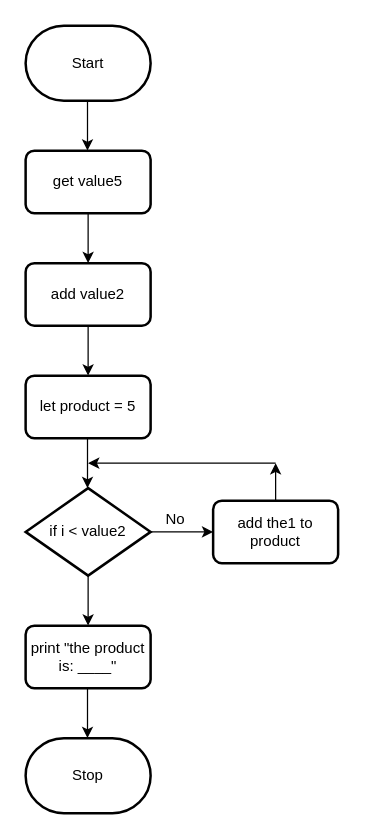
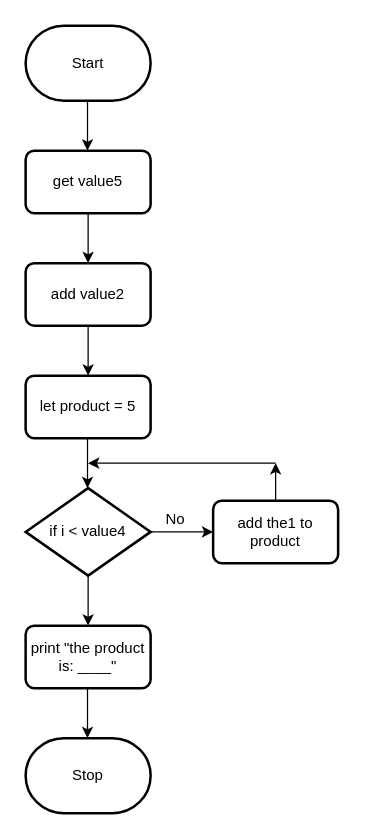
node "if i < value2": label "if i < value2" -> "if i < value4"
